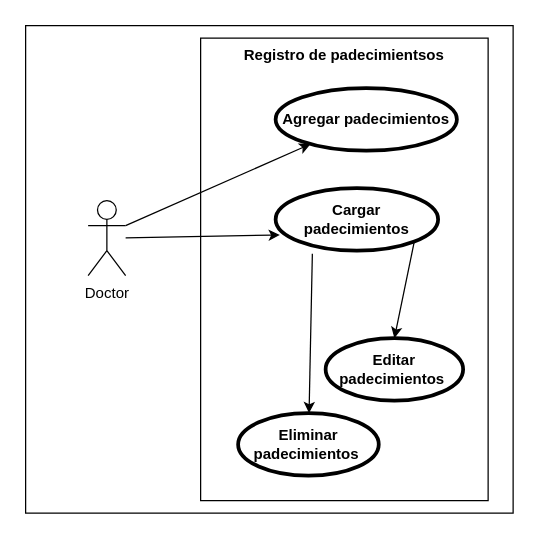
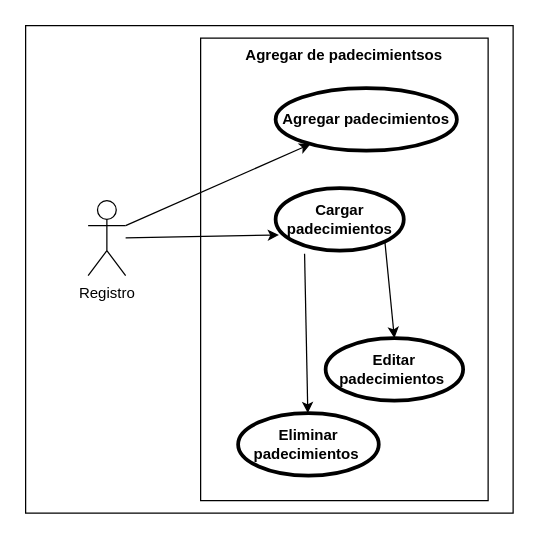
node "Registro de padecimientsos": label "Registro de padecimientsos" -> "Agregar de padecimientsos"
node "Cargar padecimientos": size 163x63 -> 128x63
node "Doctor": label "Doctor" -> "Registro"
